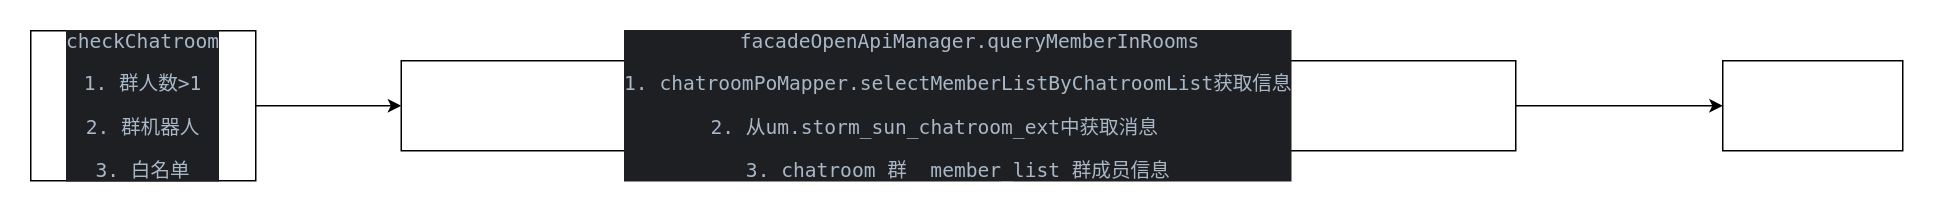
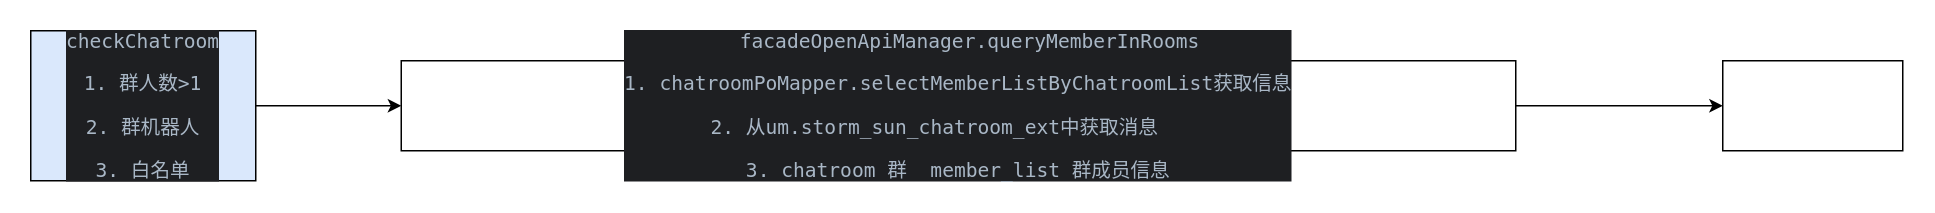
node "checkChatroom1. 群人数>12. 群机器人3. 白名单": fillcolor #ffffff -> #dae8fc
